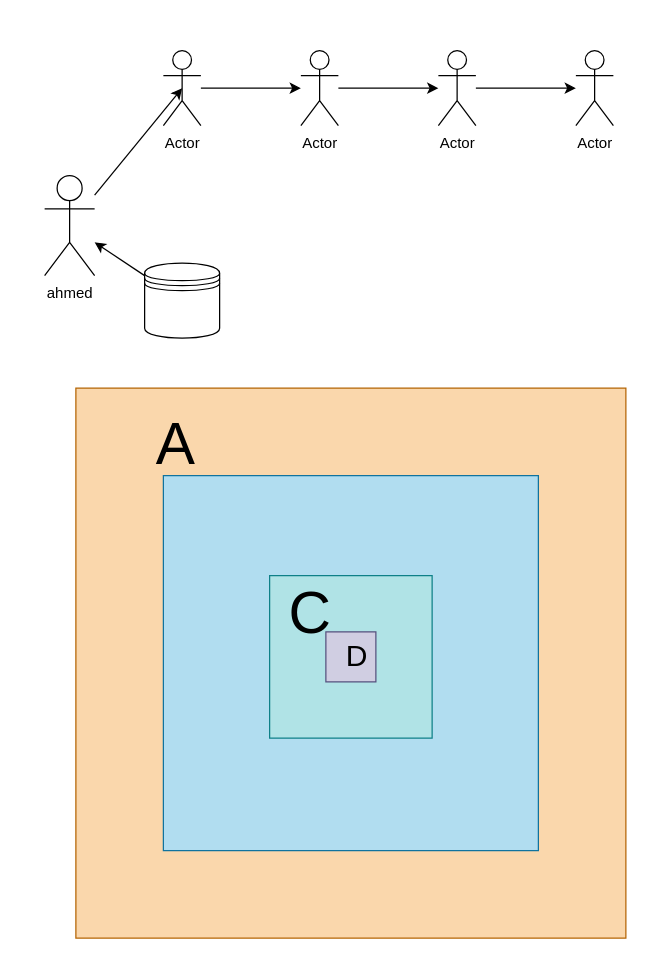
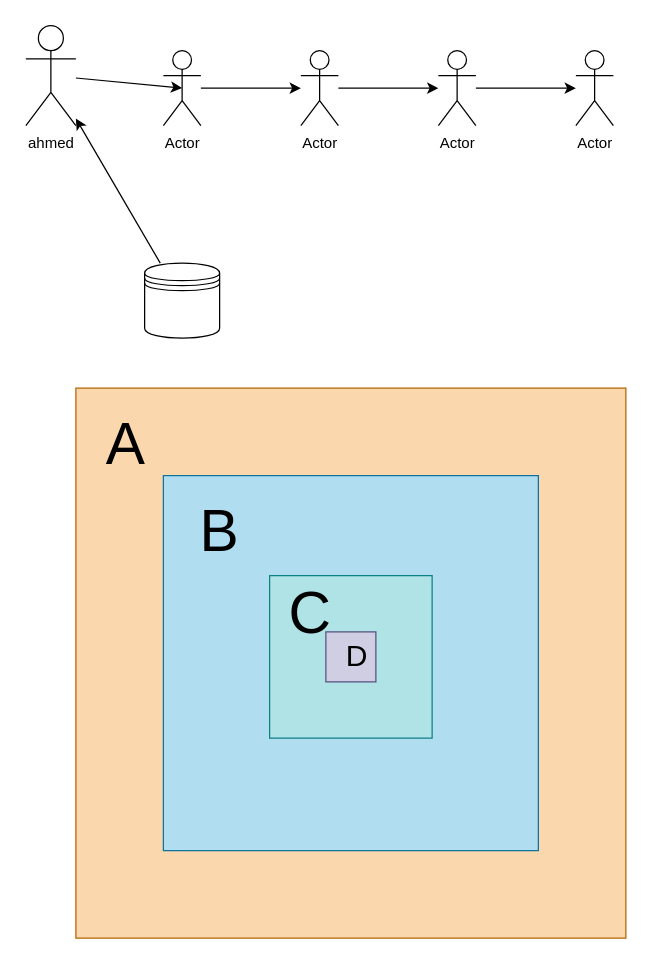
node "ahmed": moved (69, 226) -> (51, 76)
node "A": moved (176, 444) -> (126, 444)
node "B": added
